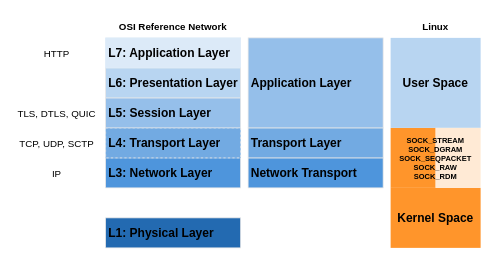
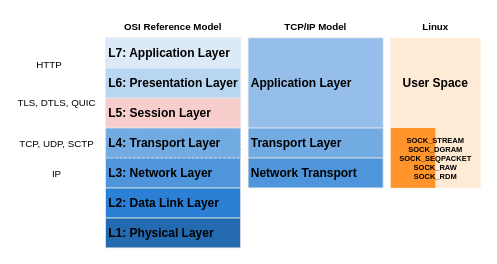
node "OSI Reference Network": label "OSI Reference Network" -> "OSI Reference Model"
node "TCP/IP Model": added
node "HTTP": moved (57, 53) -> (49, 64)
node "User Space": fillcolor #b8d5f1 -> #ffead5
node "TLS, DTLS, QUIC": moved (57, 113) -> (57, 102)
node "L5: Session Layer": fillcolor #95bfea -> #f8cecc
node "L2: Data Link Layer": added
node "Kernel Space": removed
